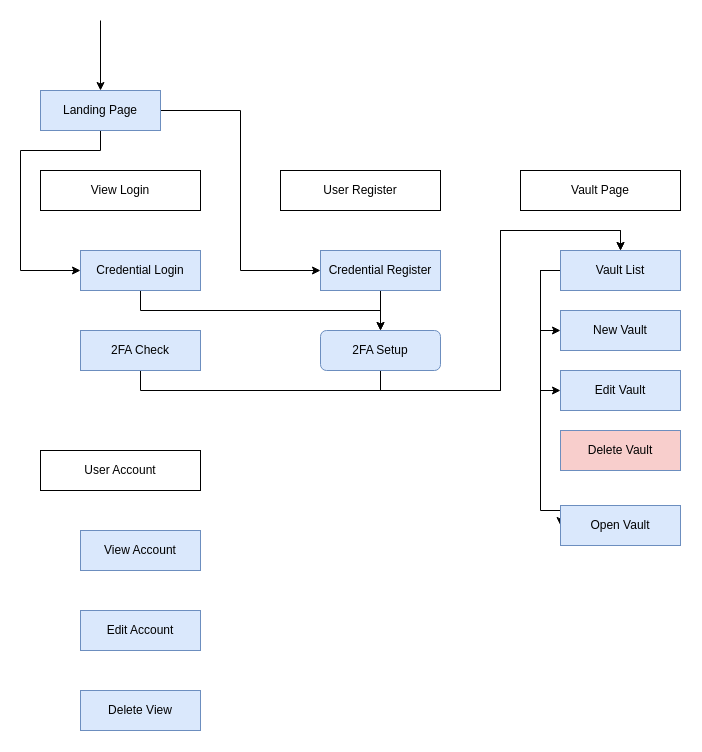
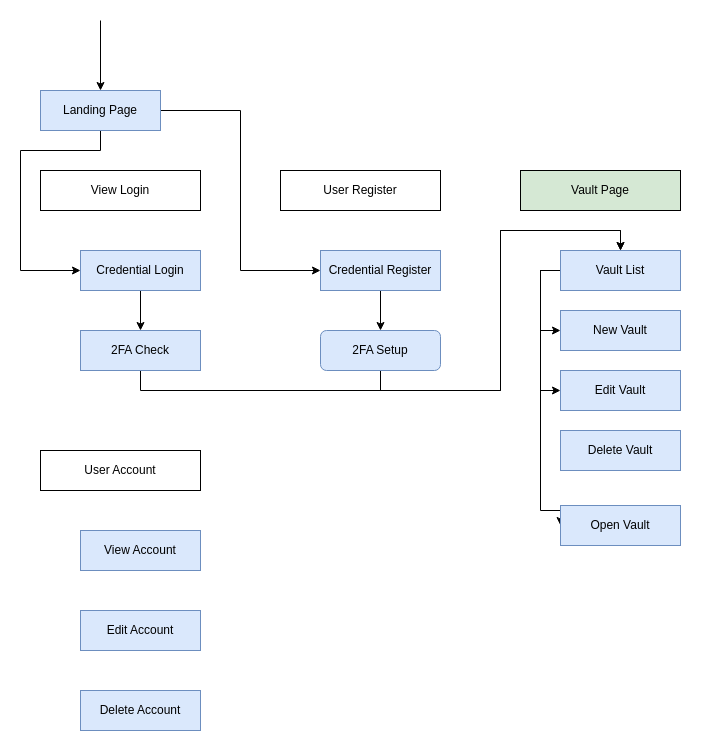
node "Vault Page": fillcolor #ffffff -> #d5e8d4
edge "Credential Login" -> "2FA Setup": now "Credential Login" -> "2FA Check"
node "Delete Vault": fillcolor #f8cecc -> #dae8fc
node "Delete View": label "Delete View" -> "Delete Account"
